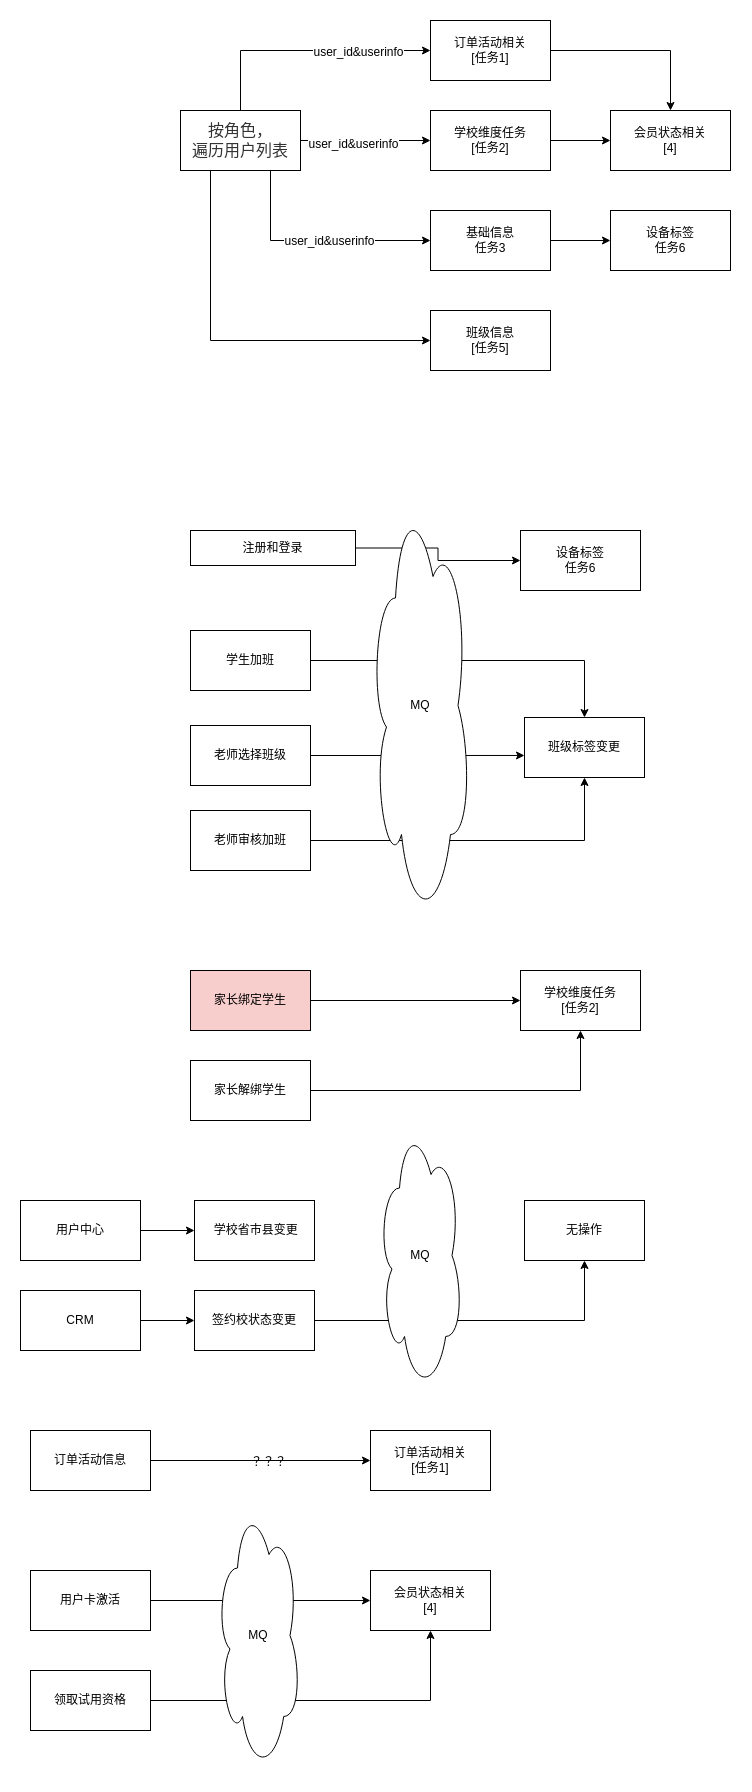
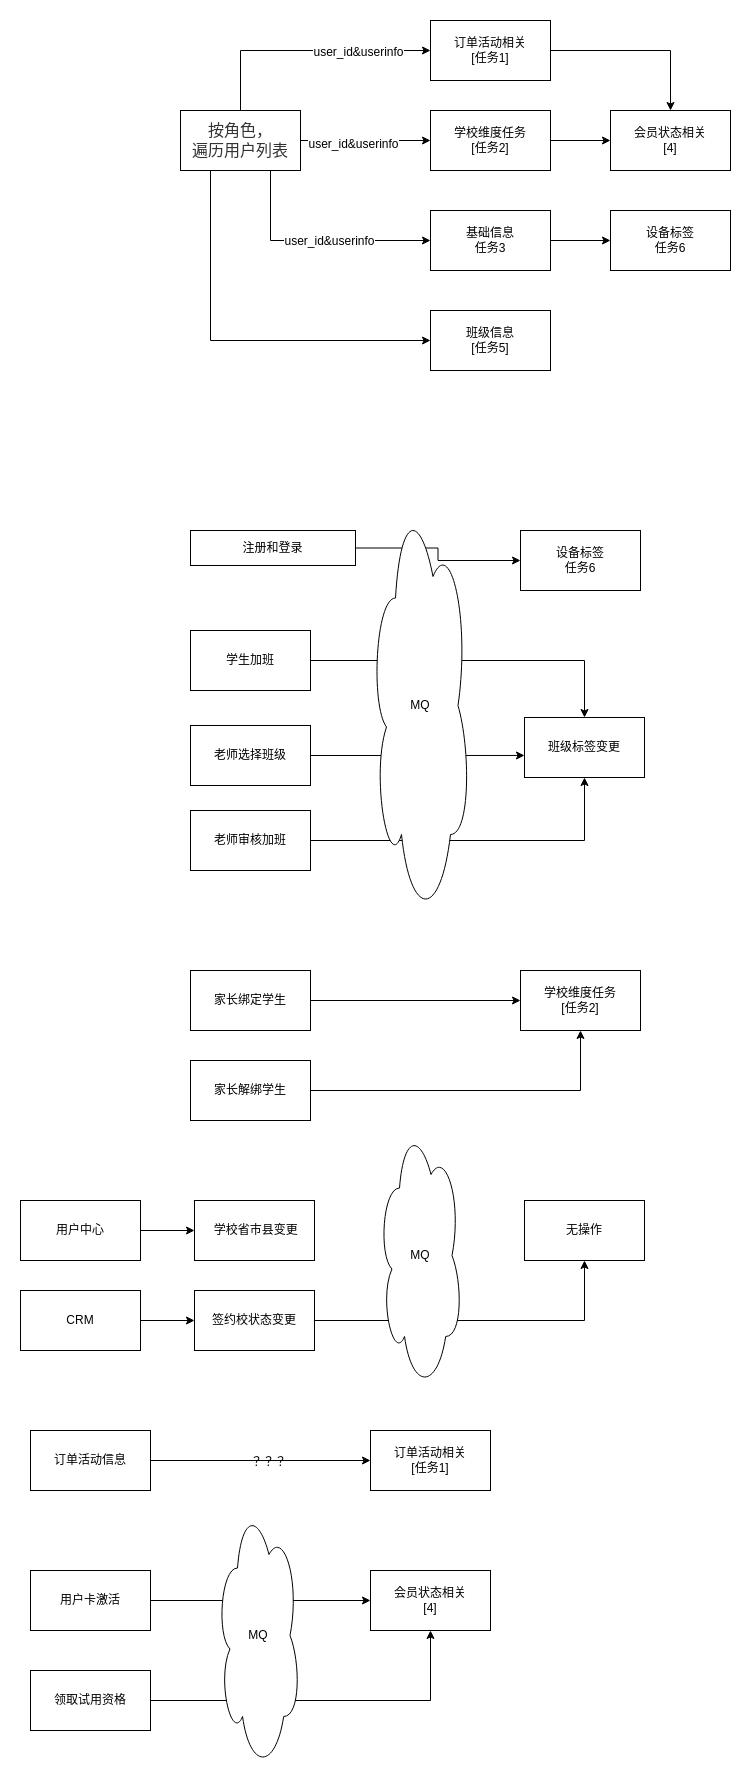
node "家长绑定学生": fillcolor #f8cecc -> #ffffff
